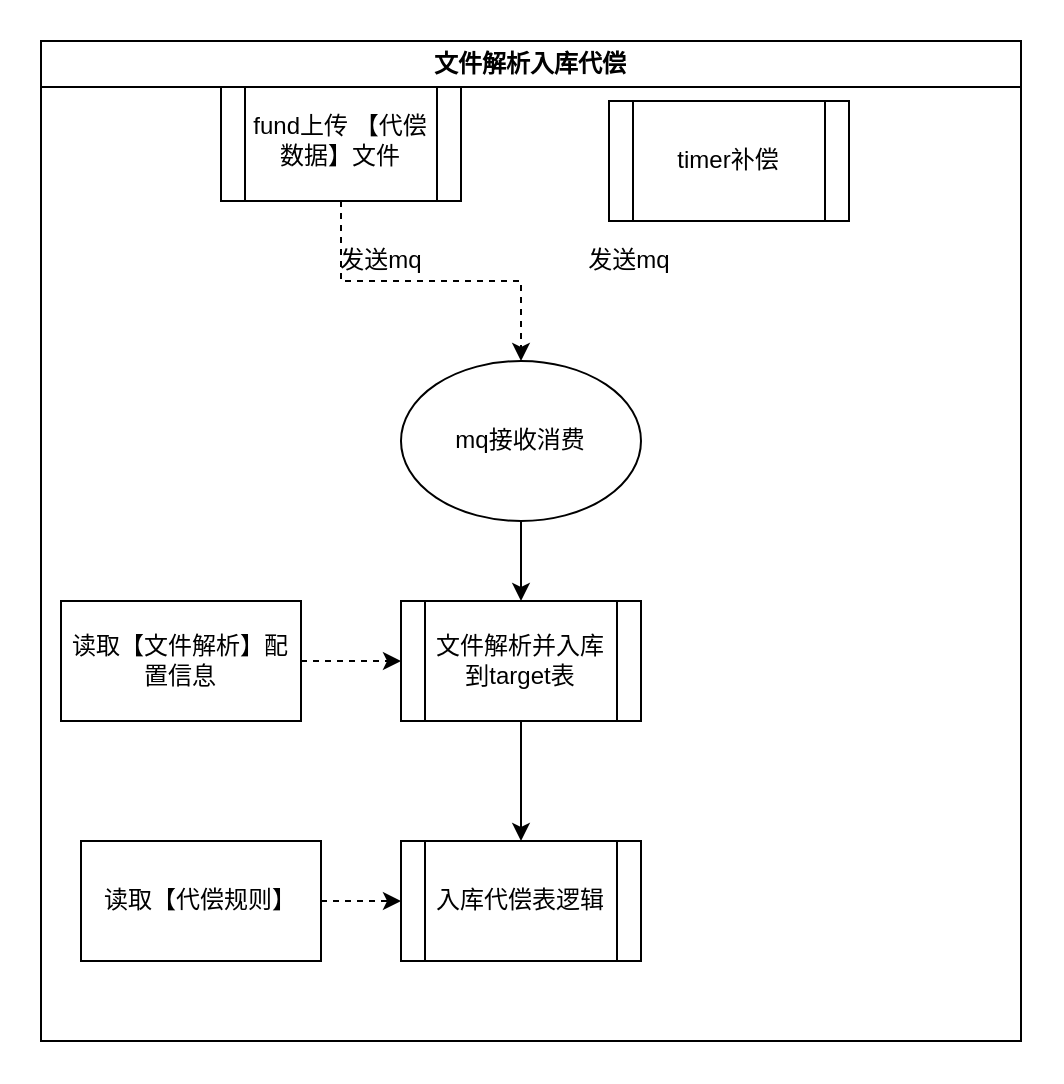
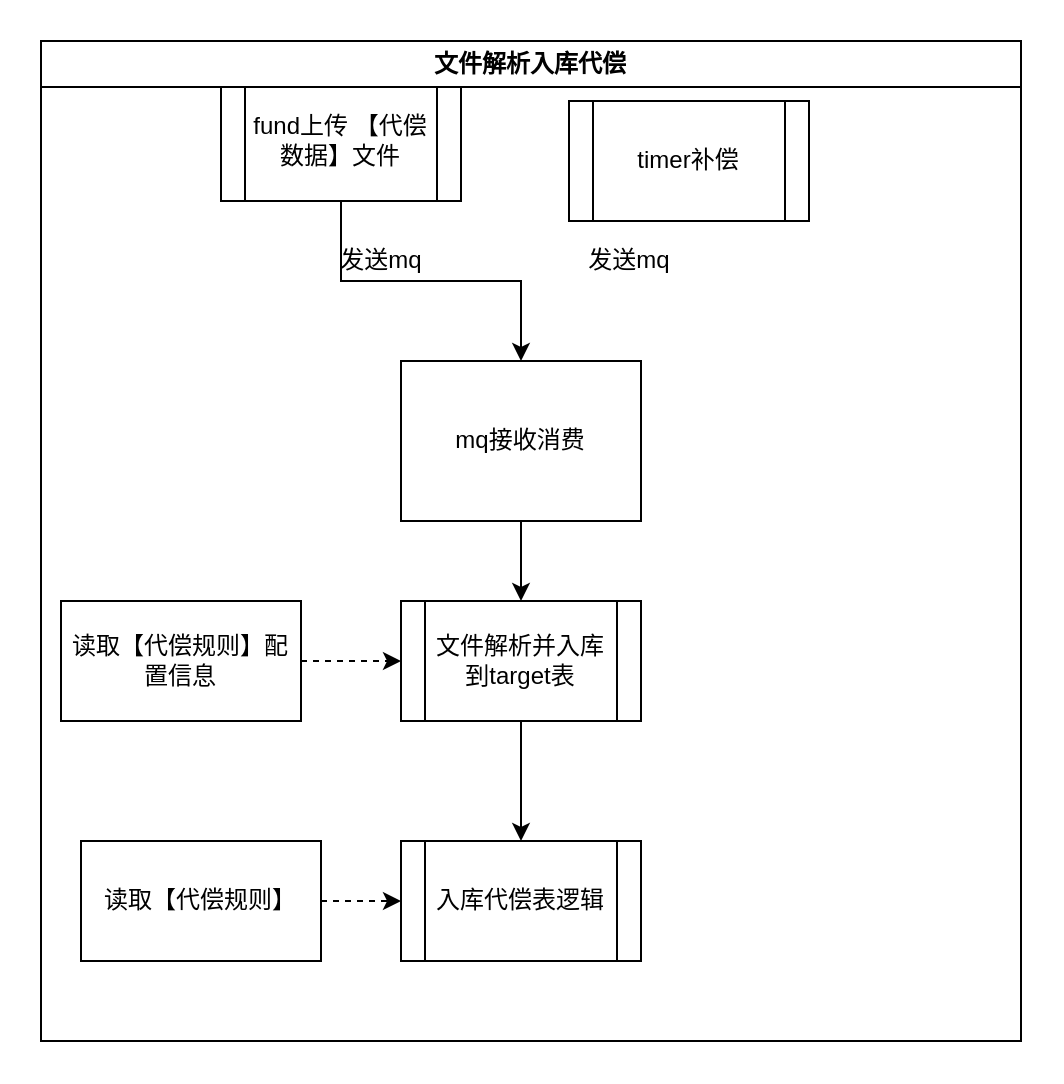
node "timer补偿": moved (729, 161) -> (689, 161)
edge "fund上传 【代偿数据】文件" -> "mq接收消费": style dashed -> solid
node "mq接收消费": shape ellipse -> rectangle
node "读取【文件解析】配置信息": label "读取【文件解析】配置信息" -> "读取【代偿规则】配置信息"
